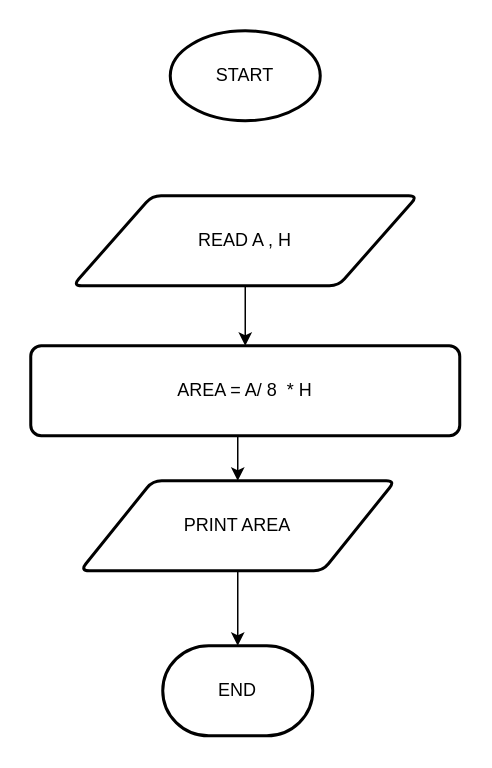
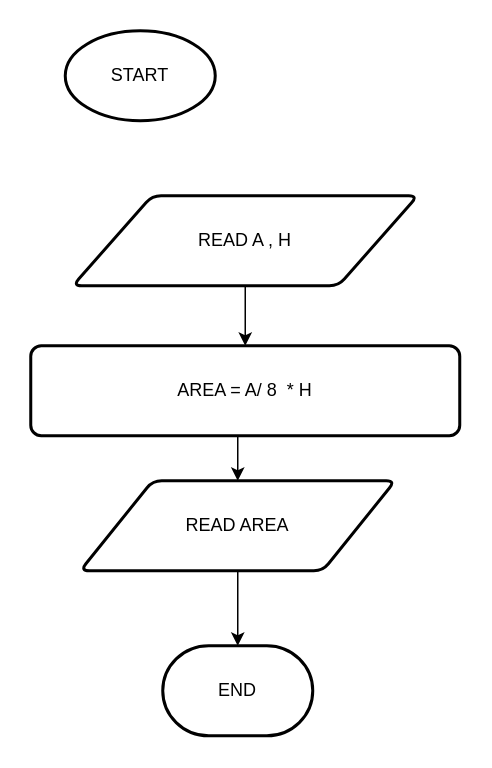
node "START": moved (245, 76) -> (140, 76)
node "PRINT AREA": label "PRINT AREA" -> "READ AREA"
